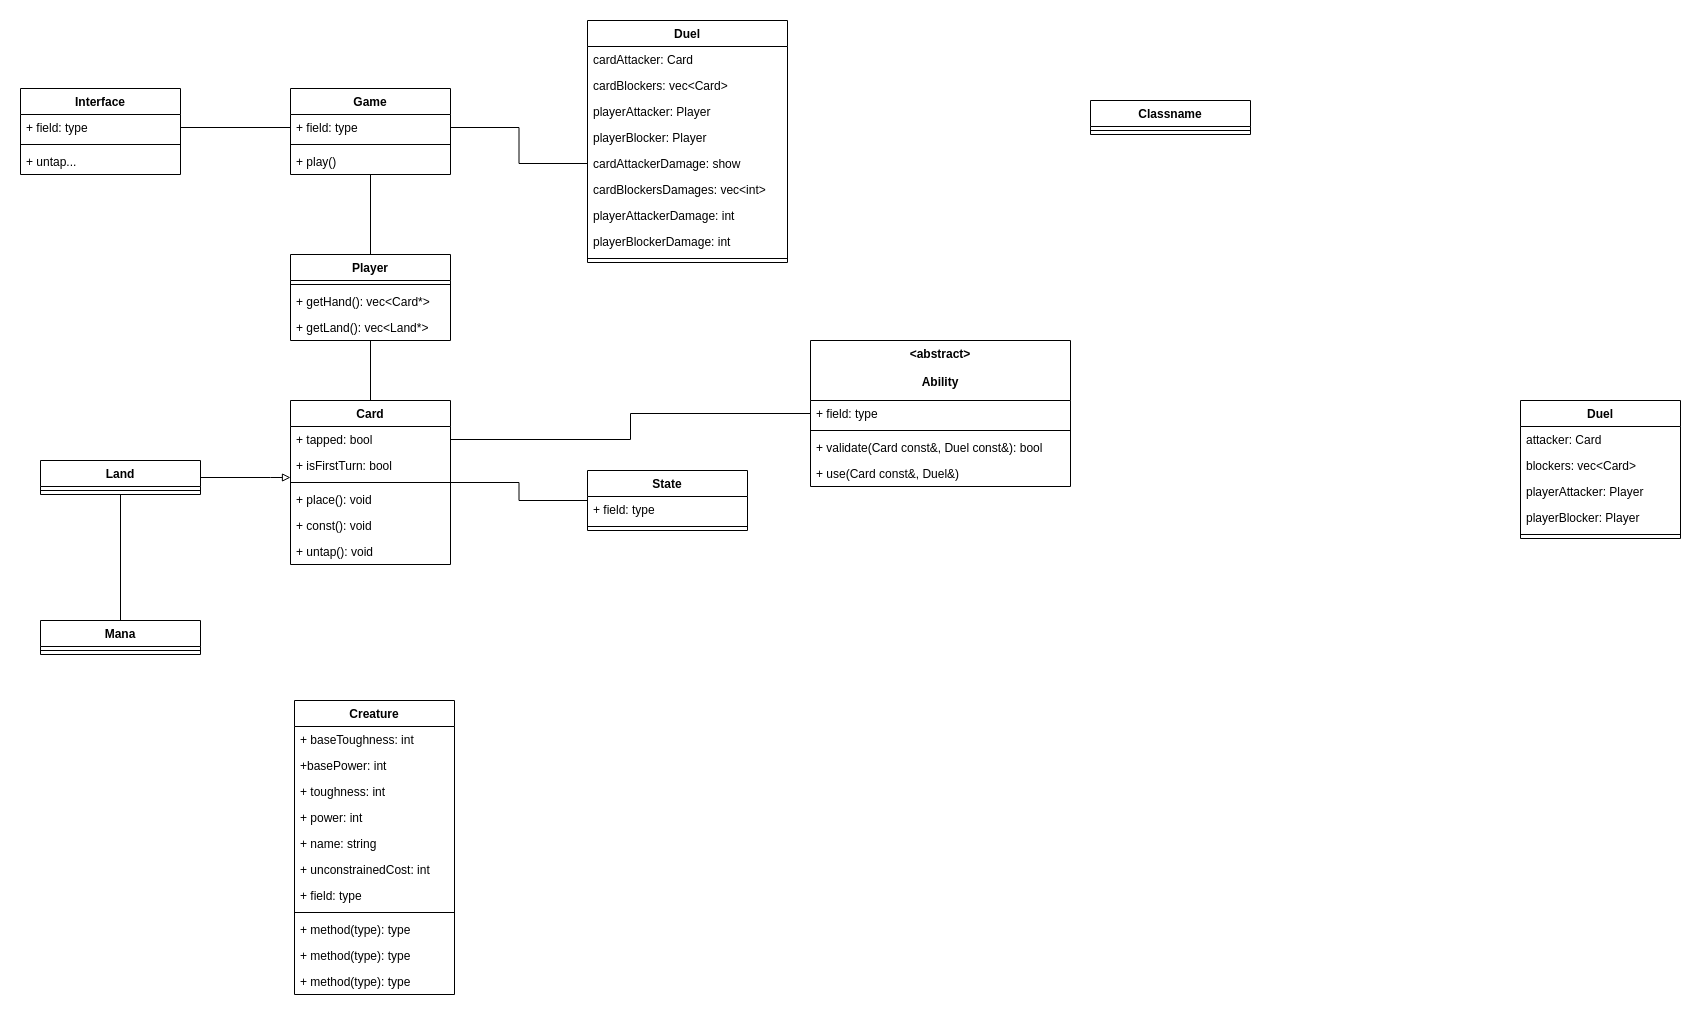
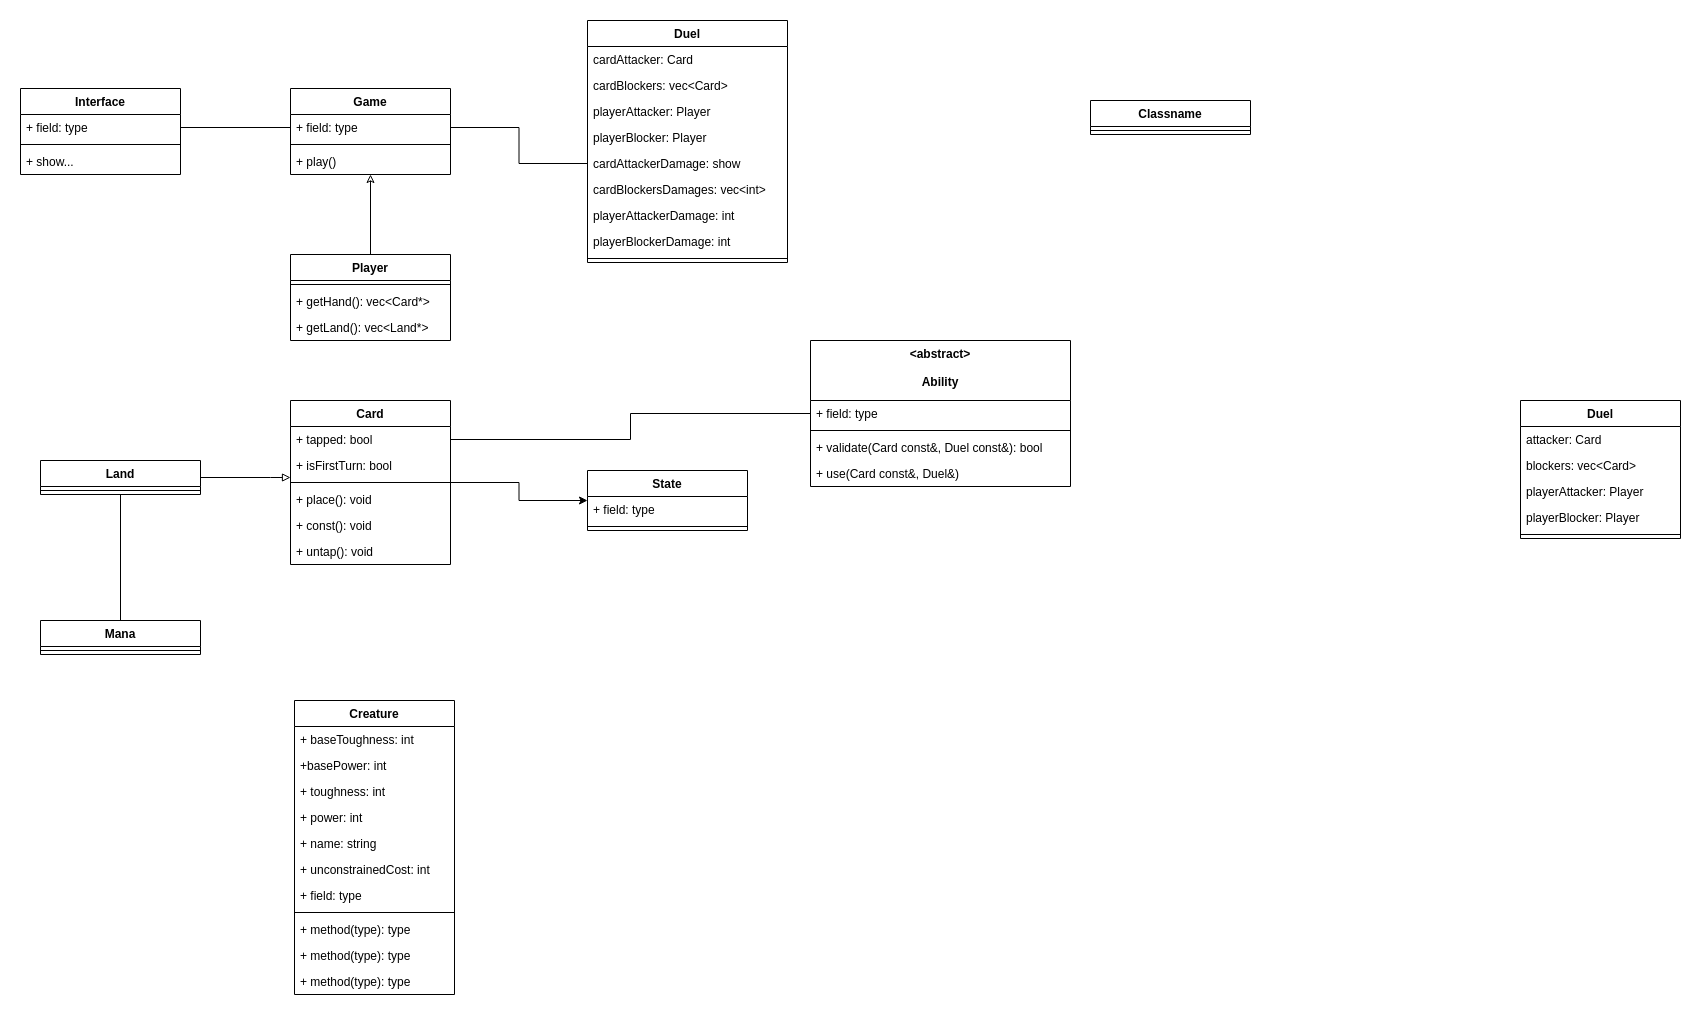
node "+ untap...": label "+ untap..." -> "+ show..."
edge "Game" -- "Player": arrowhead none -> classic
edge "Player" -- "Card": removed
edge "Card" -- "State": arrowhead none -> classic
